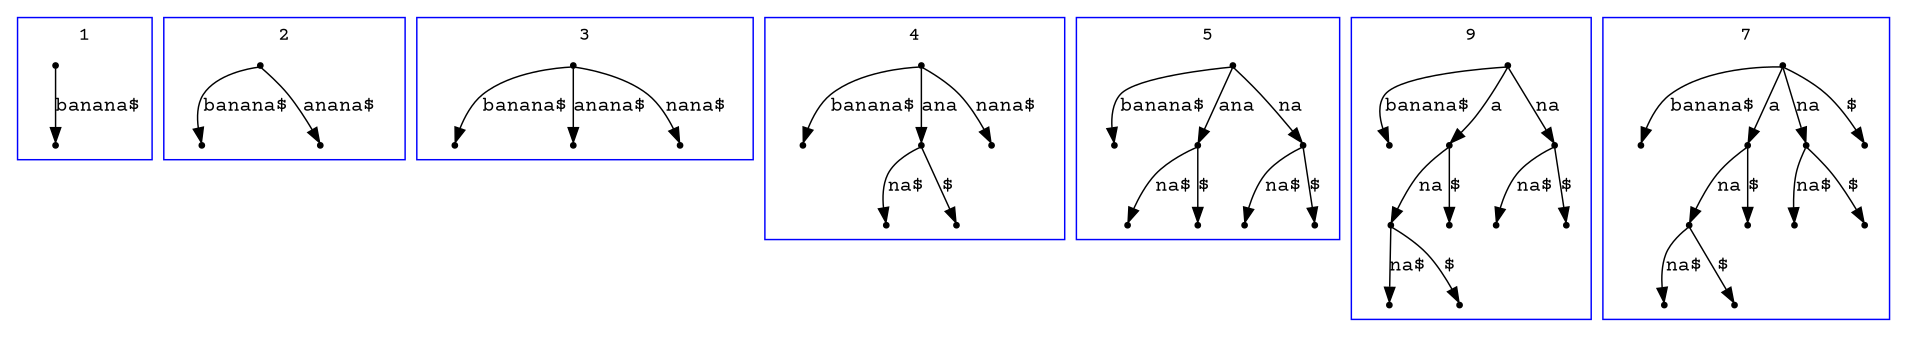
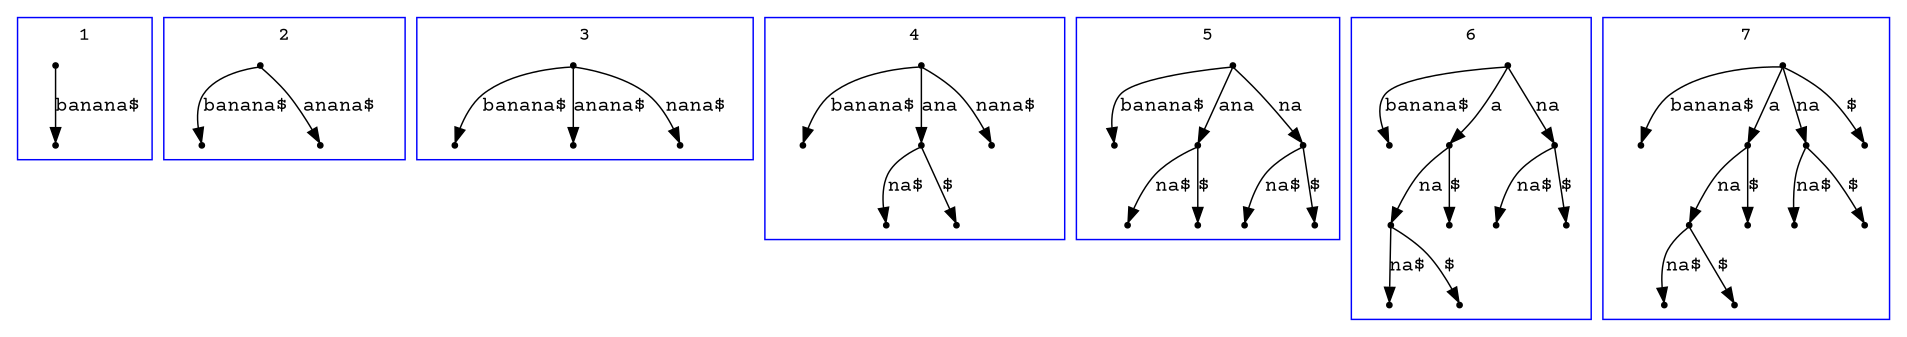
cluster "9": label "9" -> "6"
